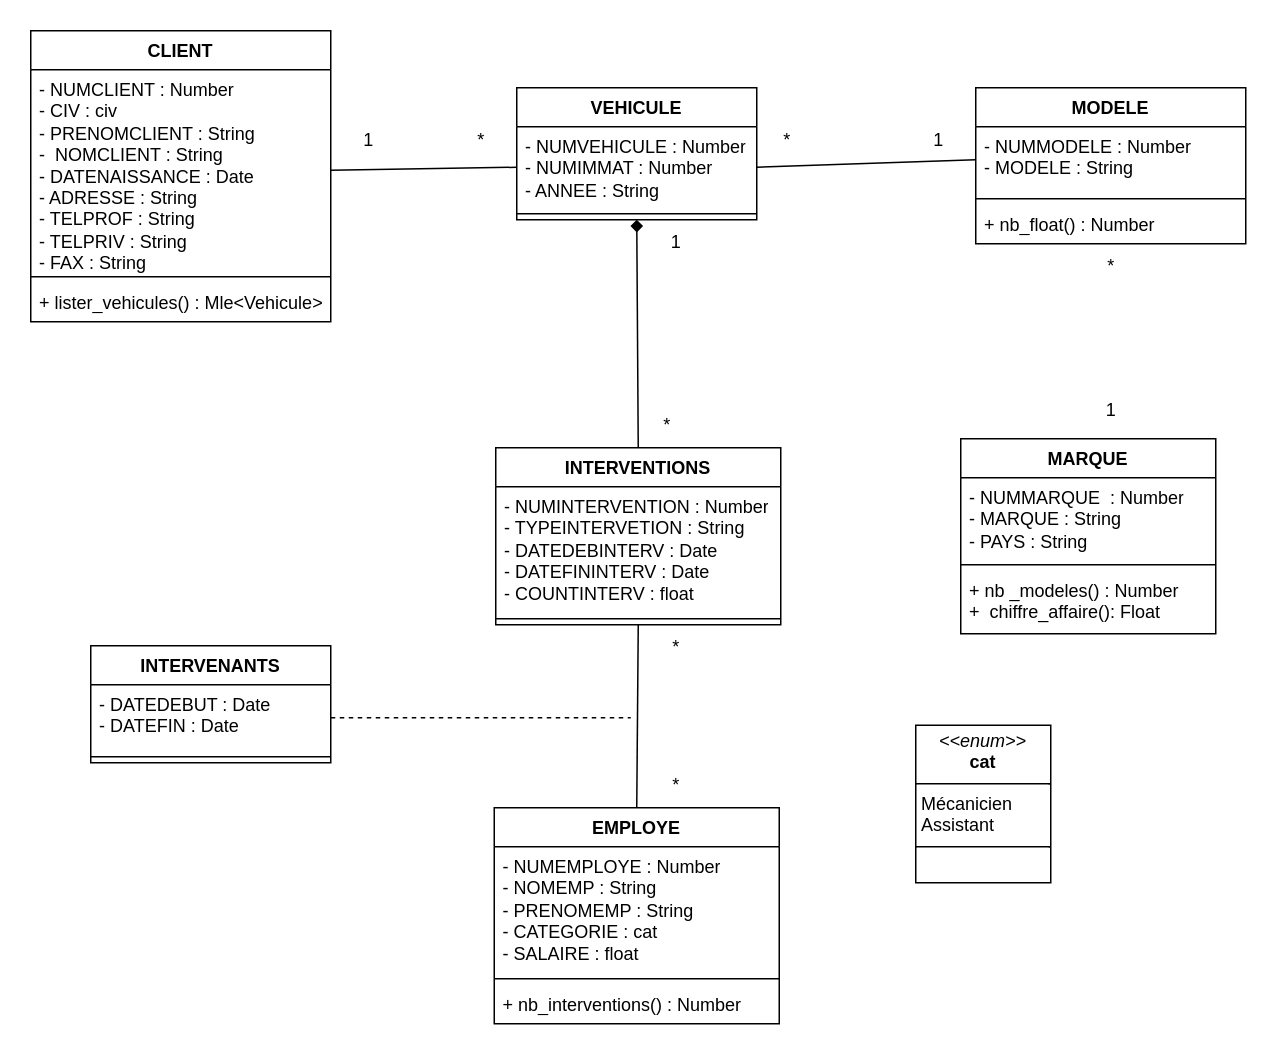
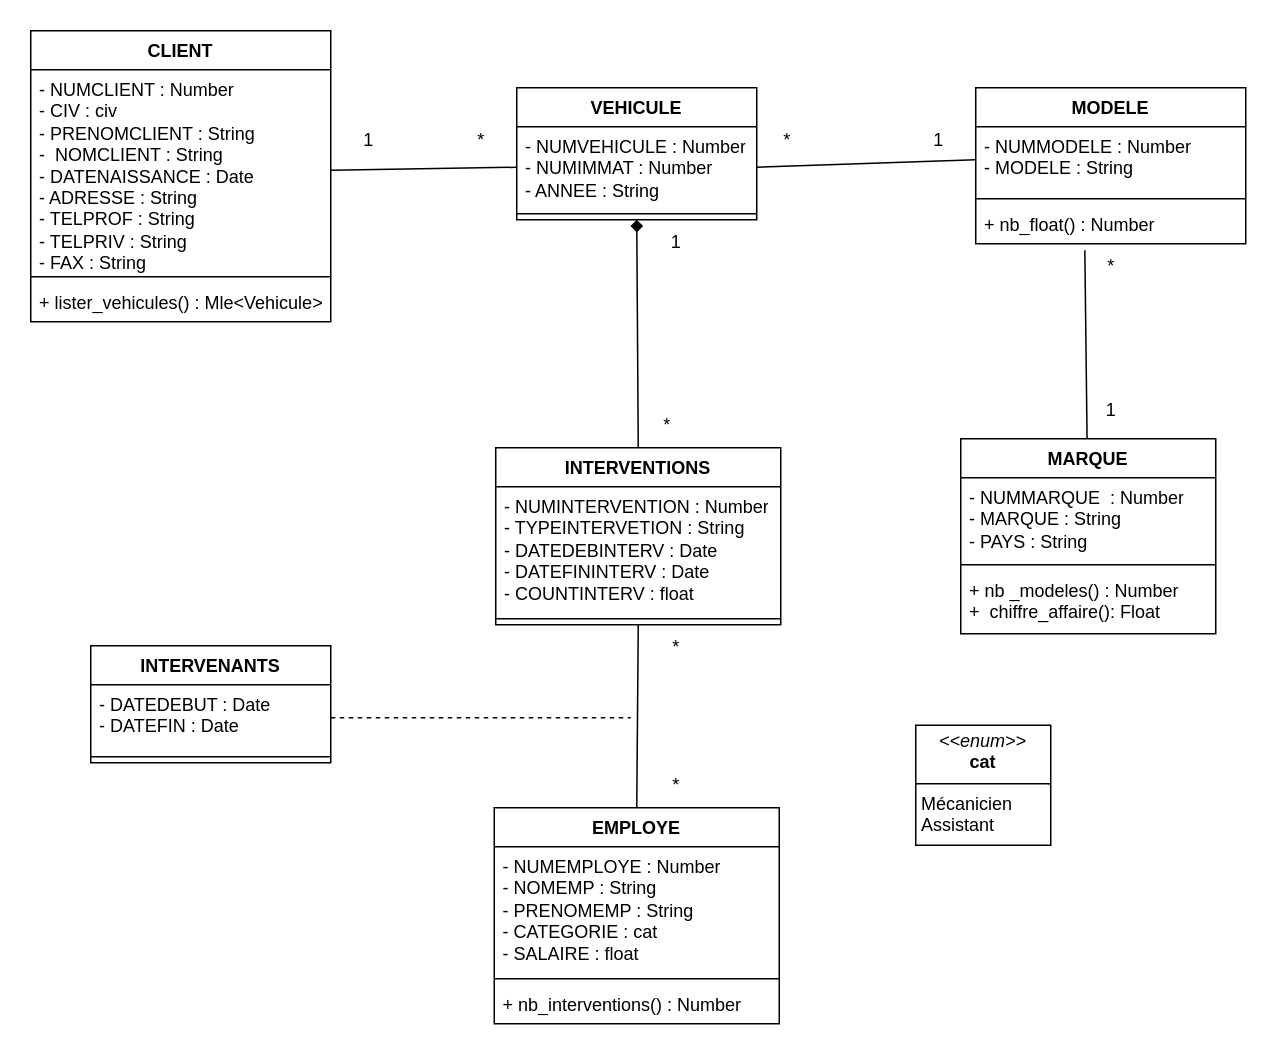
edge "+ nb_float() : Number" -- "MARQUE": added
node "<<enum>> cat Mécanicien Assistant": size 135x158 -> 135x120
